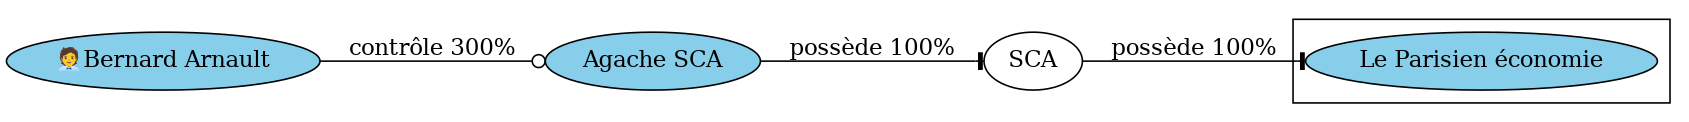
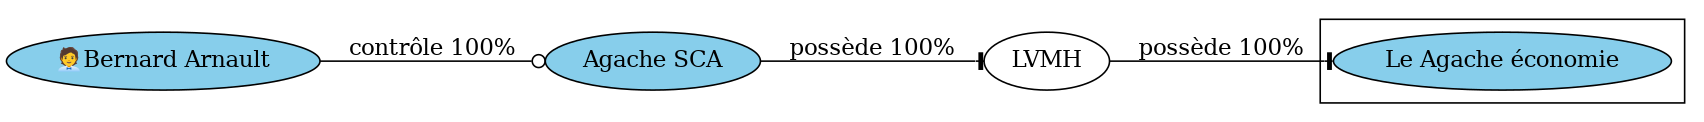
edge "🧑‍💼Bernard Arnault" -> "Agache SCA": label "contrôle 300%" -> "contrôle 100%"
node "SCA": label "SCA" -> "LVMH"
node "Le Parisien économie": label "Le Parisien économie" -> "Le Agache économie"
